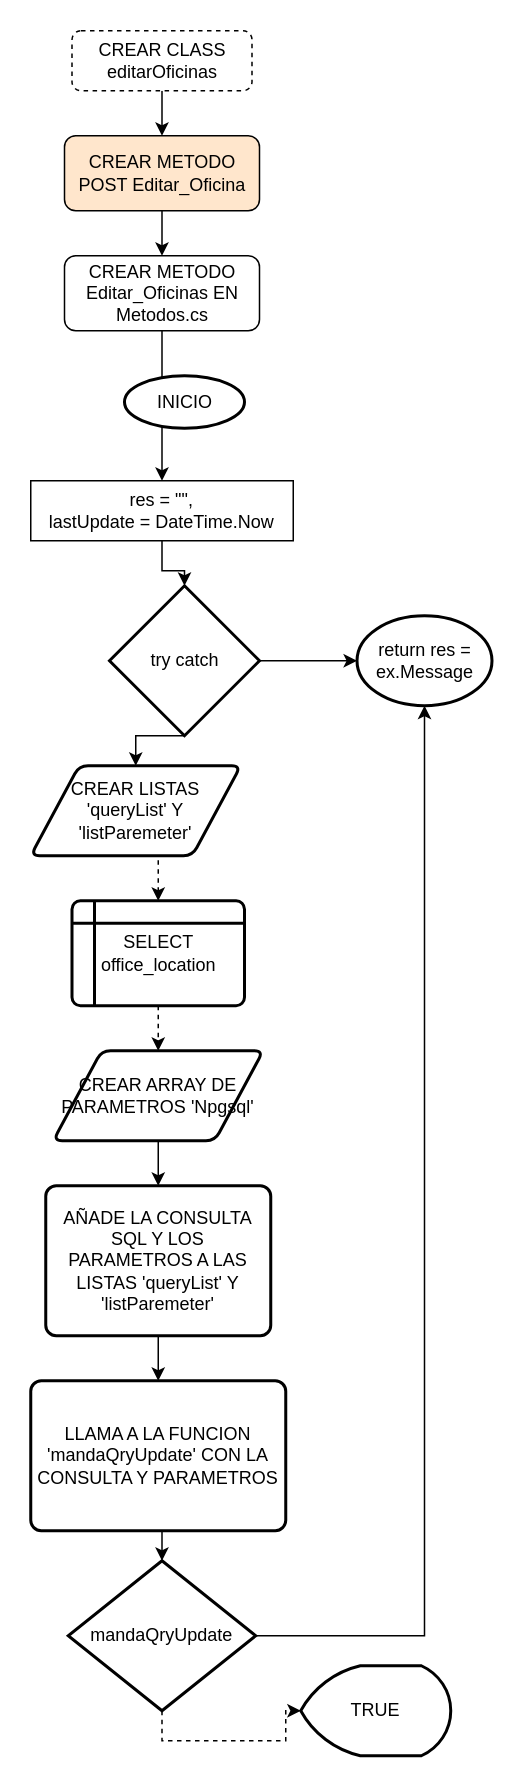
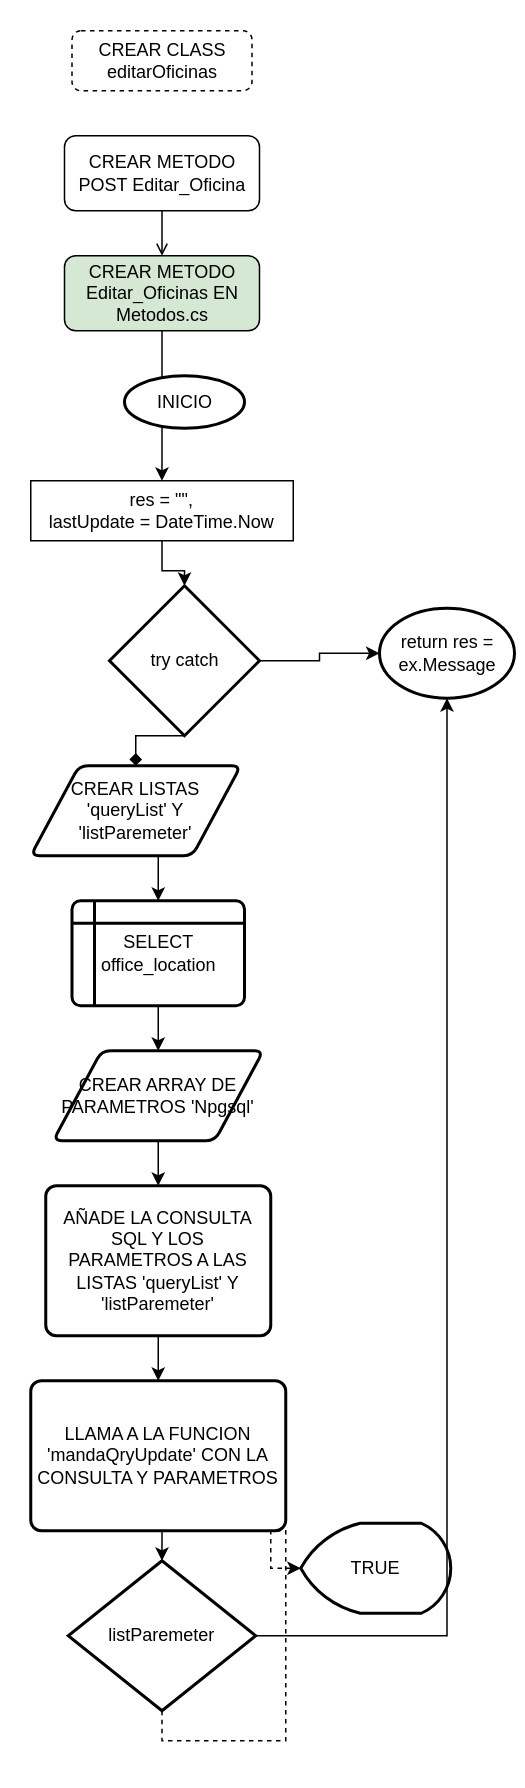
edge "CREAR CLASS editarOficinas" -> "CREAR METODO POST Editar_Oficina": removed
node "CREAR METODO POST Editar_Oficina": fillcolor #ffe6cc -> #ffffff
edge "CREAR METODO POST Editar_Oficina" -> "CREAR METODO Editar_Oficinas EN Metodos.cs": arrowhead classic -> open
node "CREAR METODO Editar_Oficinas EN Metodos.cs": fillcolor #ffffff -> #d5e8d4
node "return res = ex.Message": moved (425, 661) -> (447, 653)
edge "try catch" -> "CREAR LISTAS 'queryList' Y 'listParemeter'": arrowhead classic -> diamond
edge "CREAR LISTAS 'queryList' Y 'listParemeter'" -> "SELECT office_location": style dashed -> solid
edge "SELECT office_location" -> "CREAR ARRAY DE PARAMETROS 'Npgsql'": style dashed -> solid
node "mandaQryUpdate": label "mandaQryUpdate" -> "listParemeter"
node "TRUE": moved (376, 1711) -> (376, 1568)
